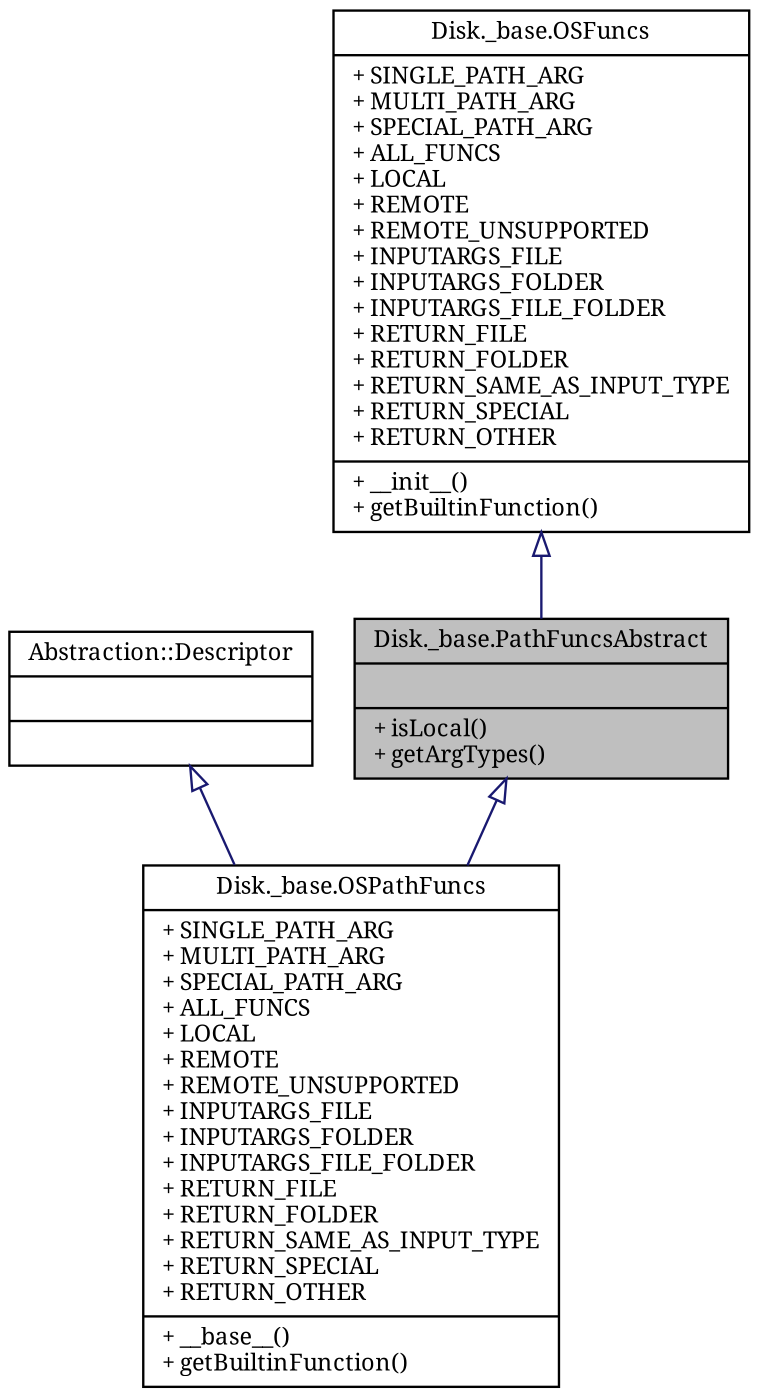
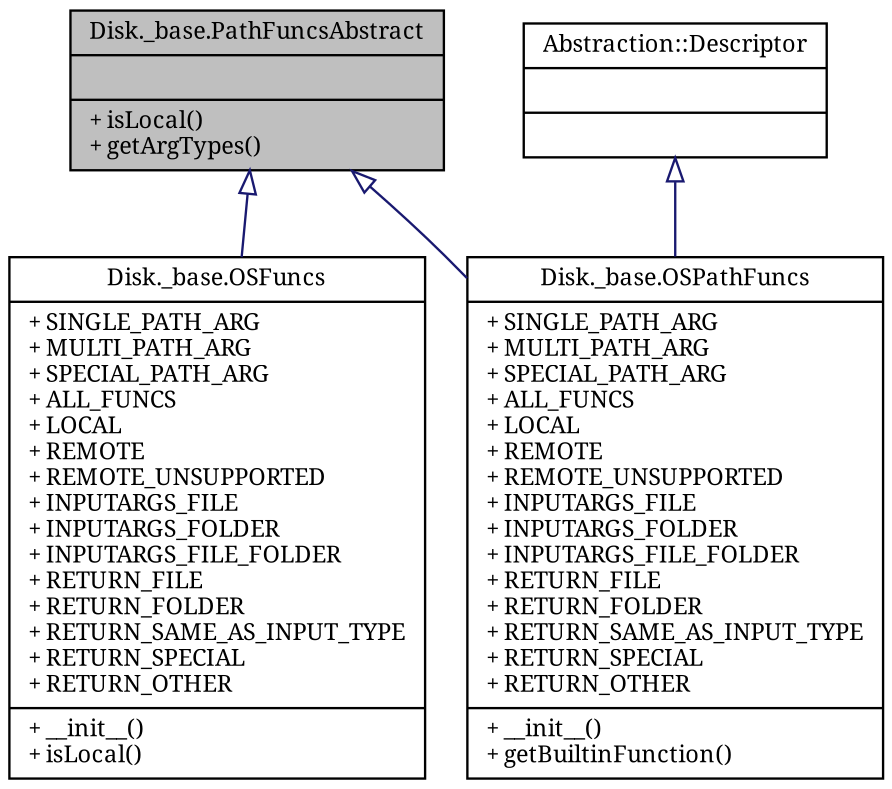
node "Disk._base.OSFuncs": text "+ getBuiltinFunction()" -> "+ isLocal()"
edge "Disk._base.PathFuncsAbstract" -> "Disk._base.OSFuncs": reversed
node "Disk._base.OSPathFuncs": text "+ __base__()" -> "+ __init__()"
